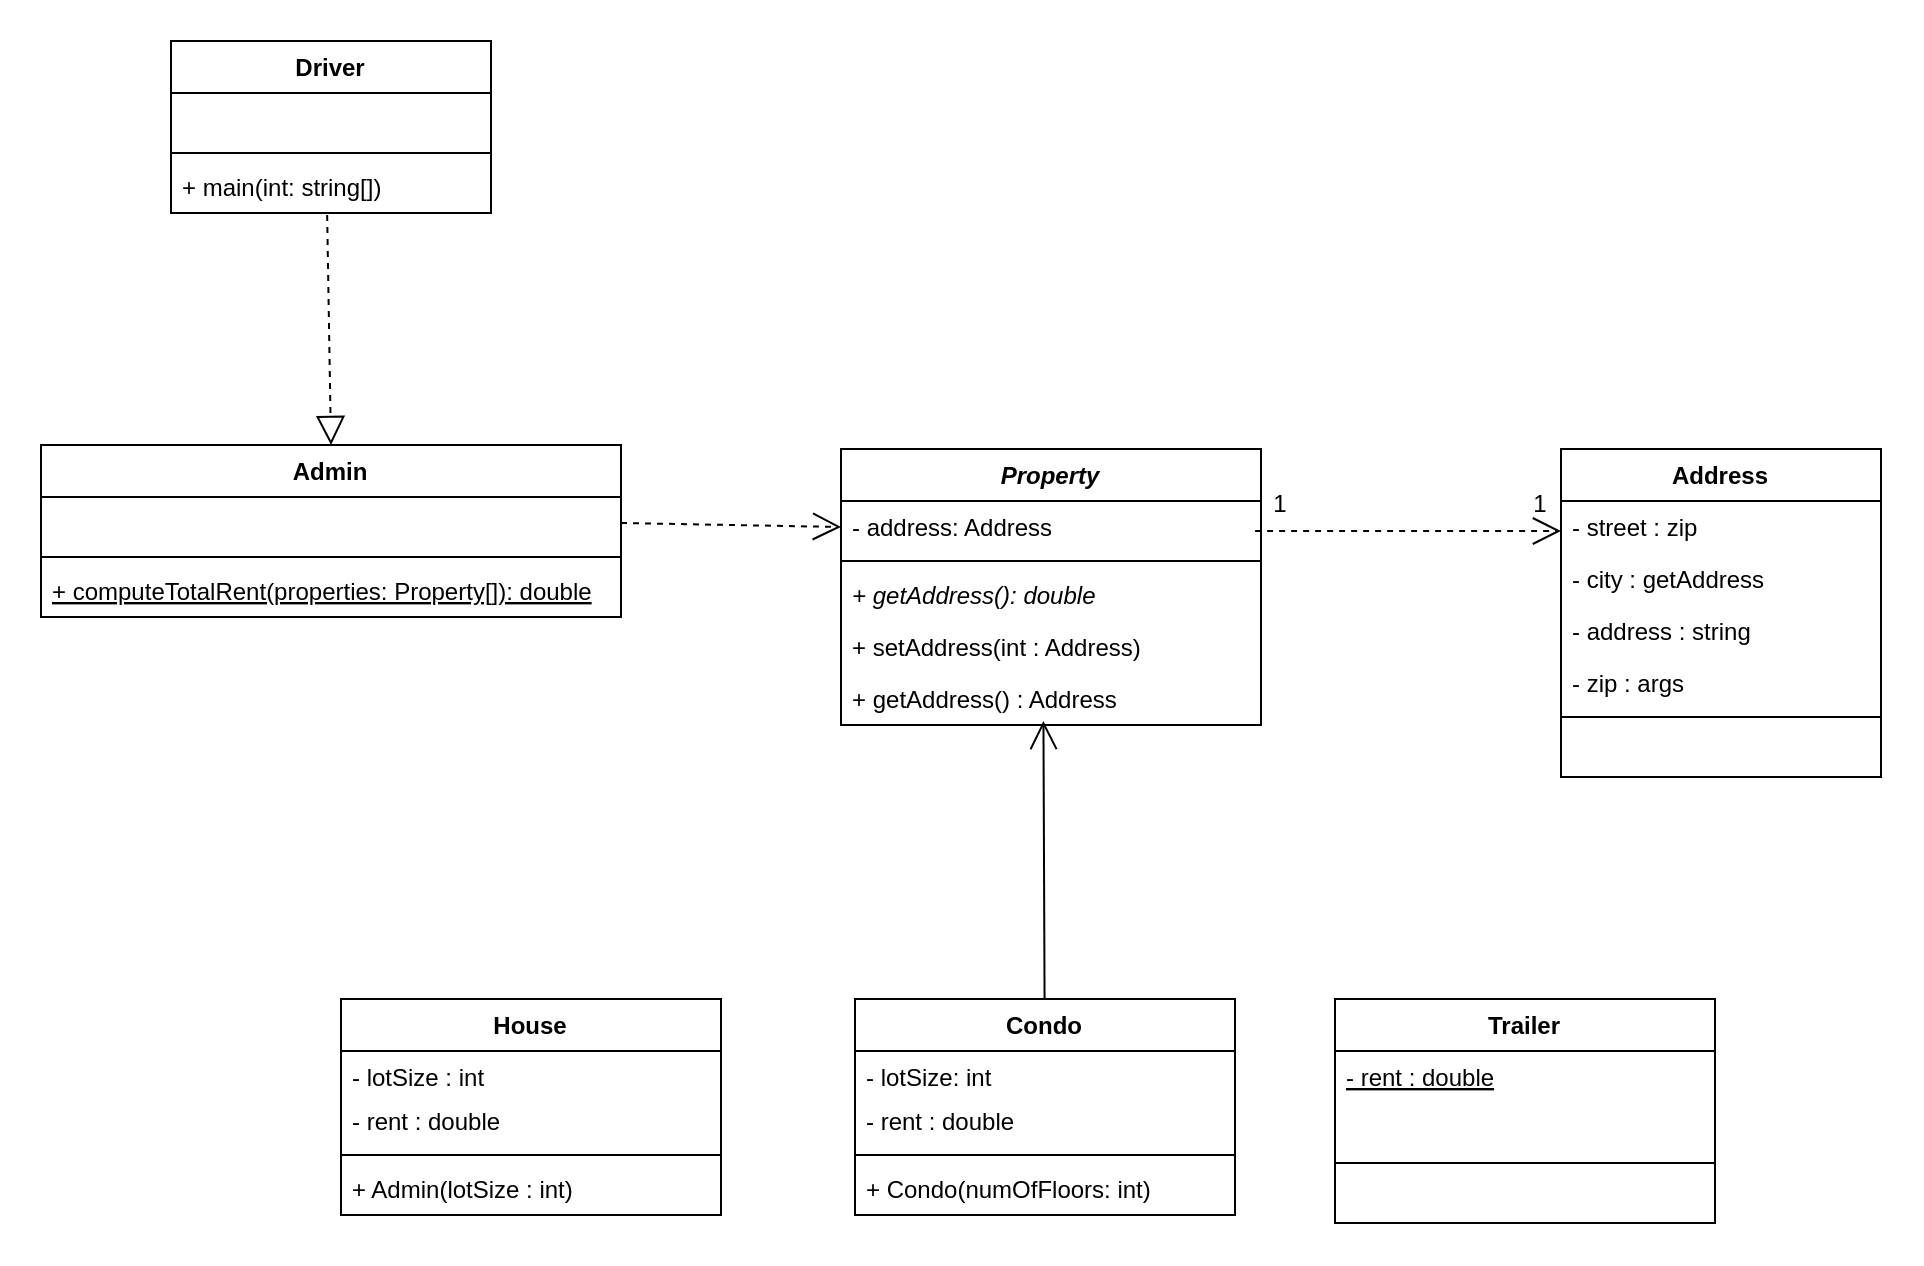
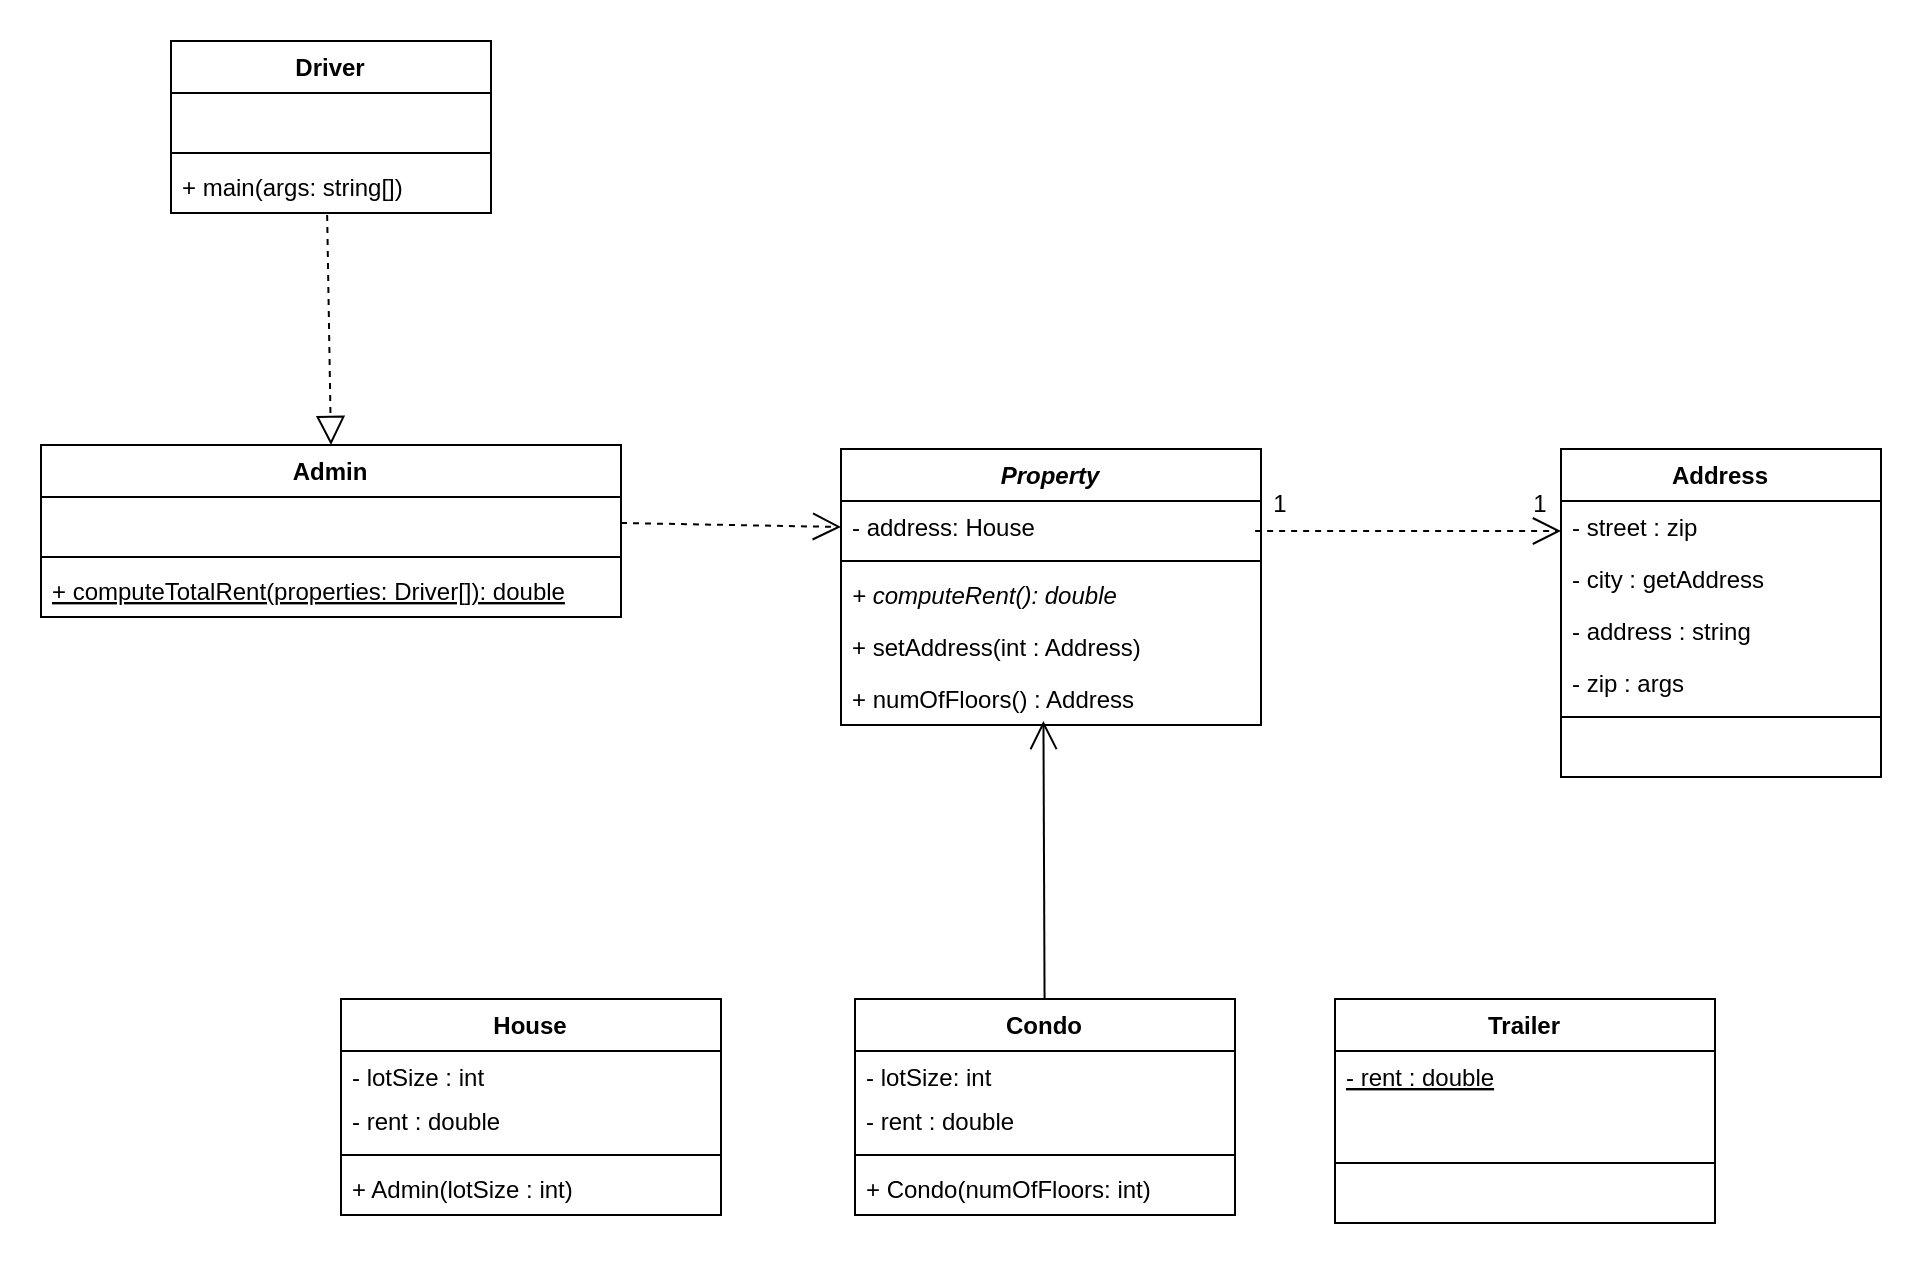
node "+ main(int: string[])": label "+ main(int: string[])" -> "+ main(args: string[])"
node "- address: Address": label "- address: Address" -> "- address: House"
node "+ computeTotalRent(properties: Property[]): double": label "+ computeTotalRent(properties: Property[]): double" -> "+ computeTotalRent(properties: Driver[]): double"
node "+ getAddress(): double": label "+ getAddress(): double" -> "+ computeRent(): double"
node "+ getAddress() : Address": label "+ getAddress() : Address" -> "+ numOfFloors() : Address"
